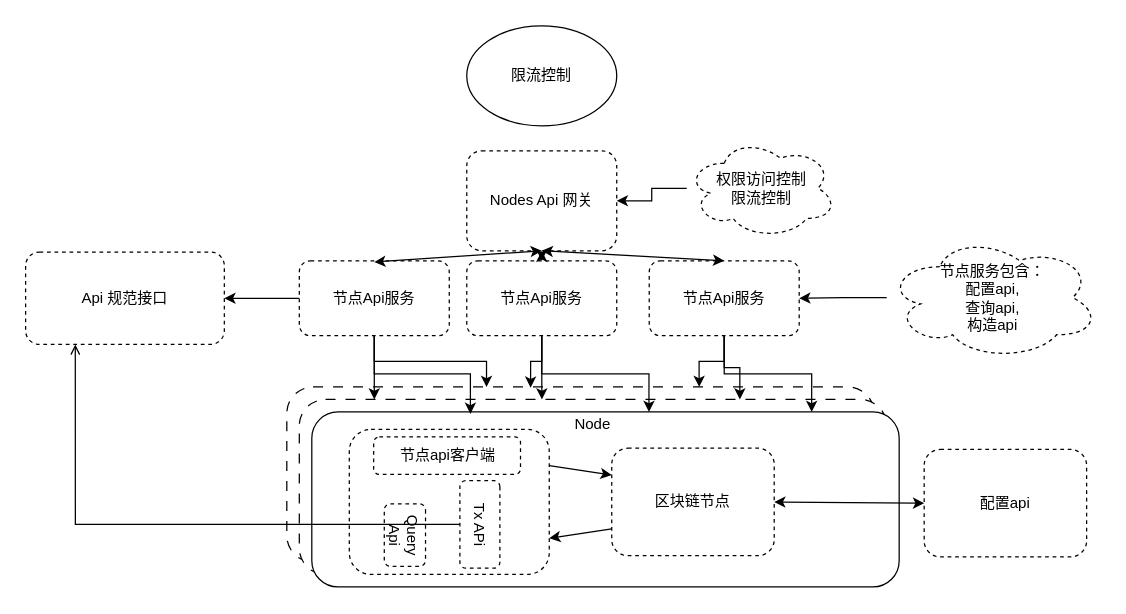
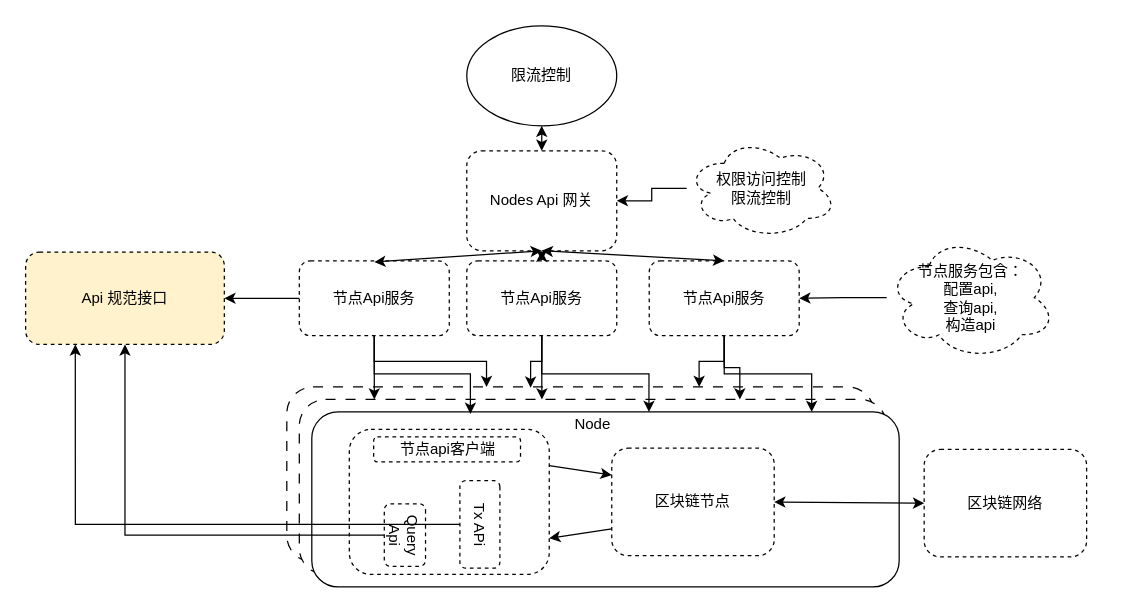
edge "限流控制" -- "Nodes Api 网关": added
node "Api 规范接口": fillcolor #ffffff -> #fff2cc
node "节点服务包含： 配置api, 查询api, 构造api": size 213x124 -> 169x124
edge "Tx APi" -> "Api 规范接口": arrowhead open -> classic
node "节点api客户端": size 147x38 -> 147x25
node "配置api": label "配置api" -> "区块链网络"
edge "Query Api" -> "Api 规范接口": added
